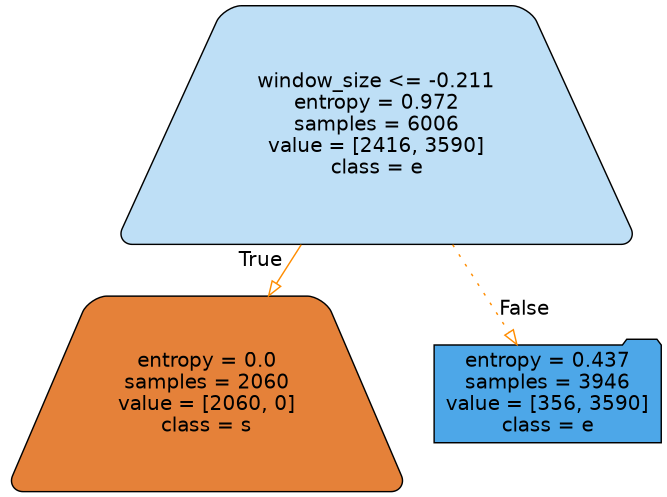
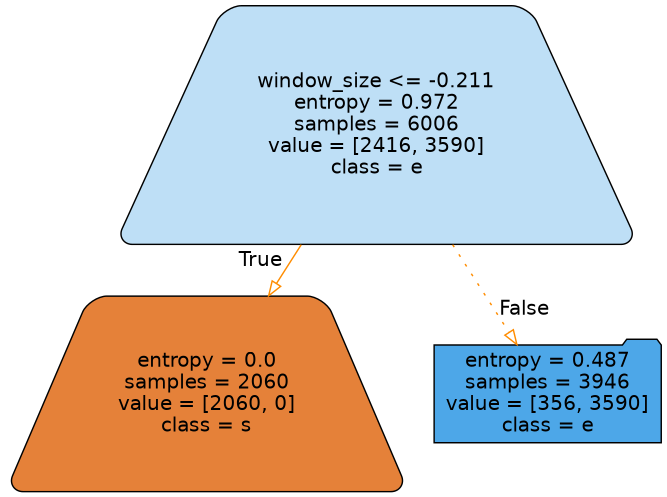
node "entropy = 0.437 samples = 3946 value = [356, 3590] class = e": label "entropy = 0.437 samples = 3946 value = [356, 3590] class = e" -> "entropy = 0.487 samples = 3946 value = [356, 3590] class = e"
